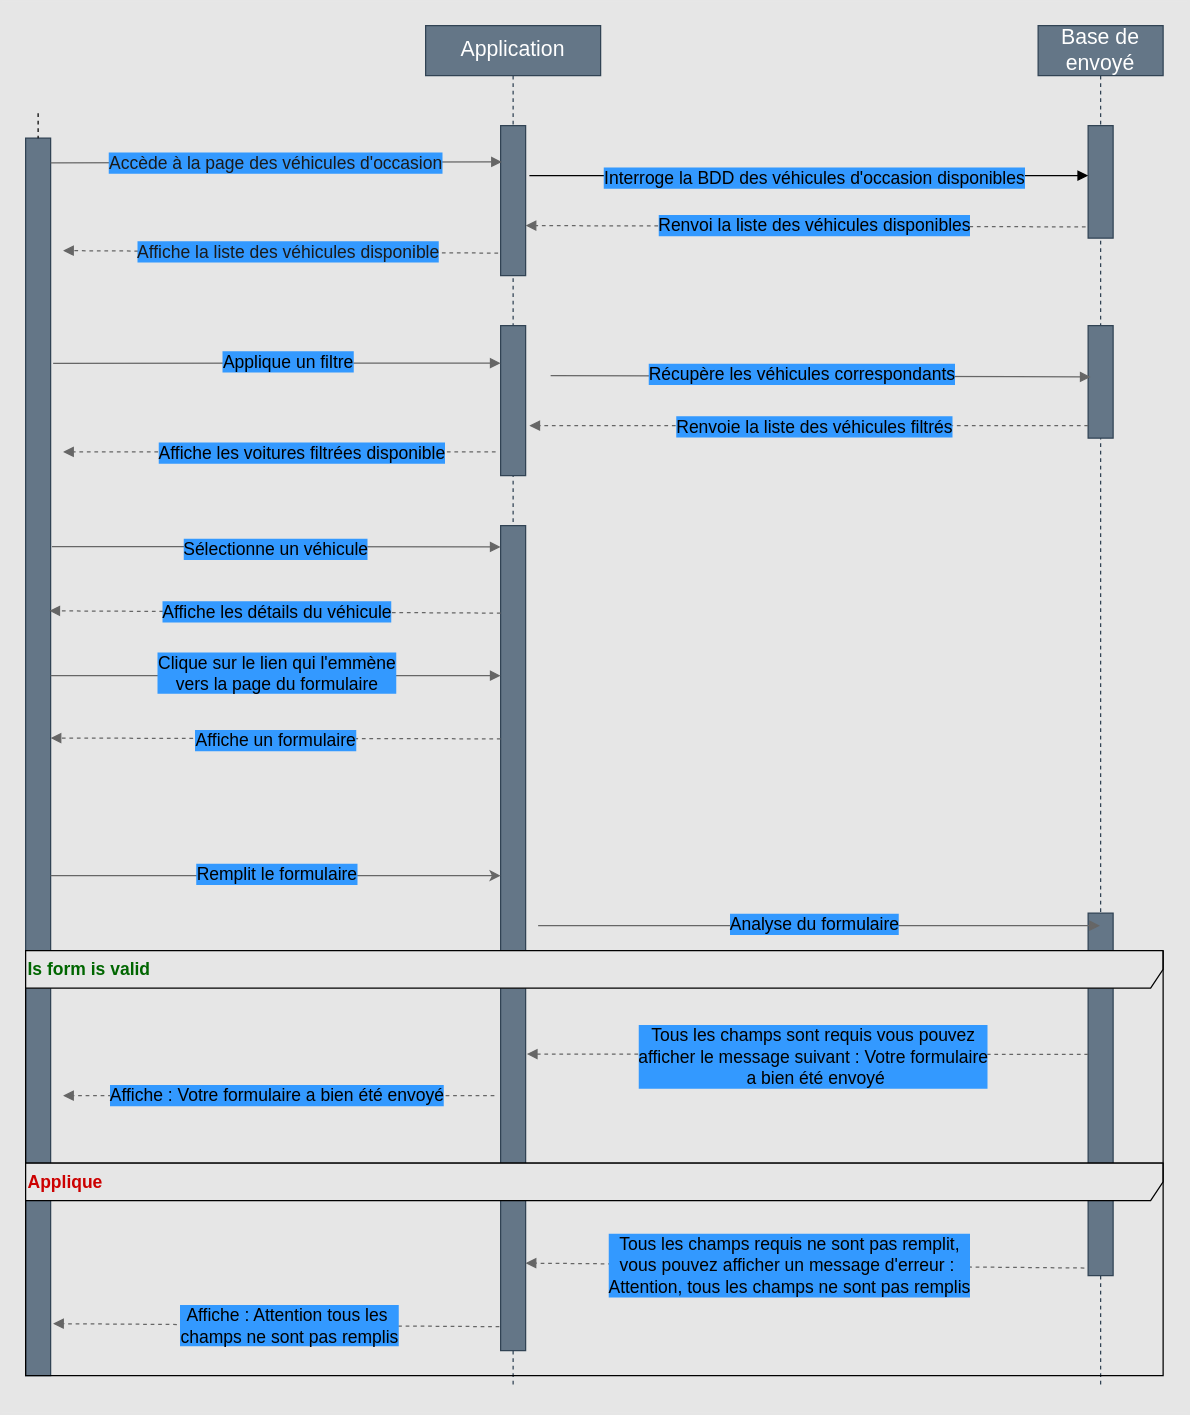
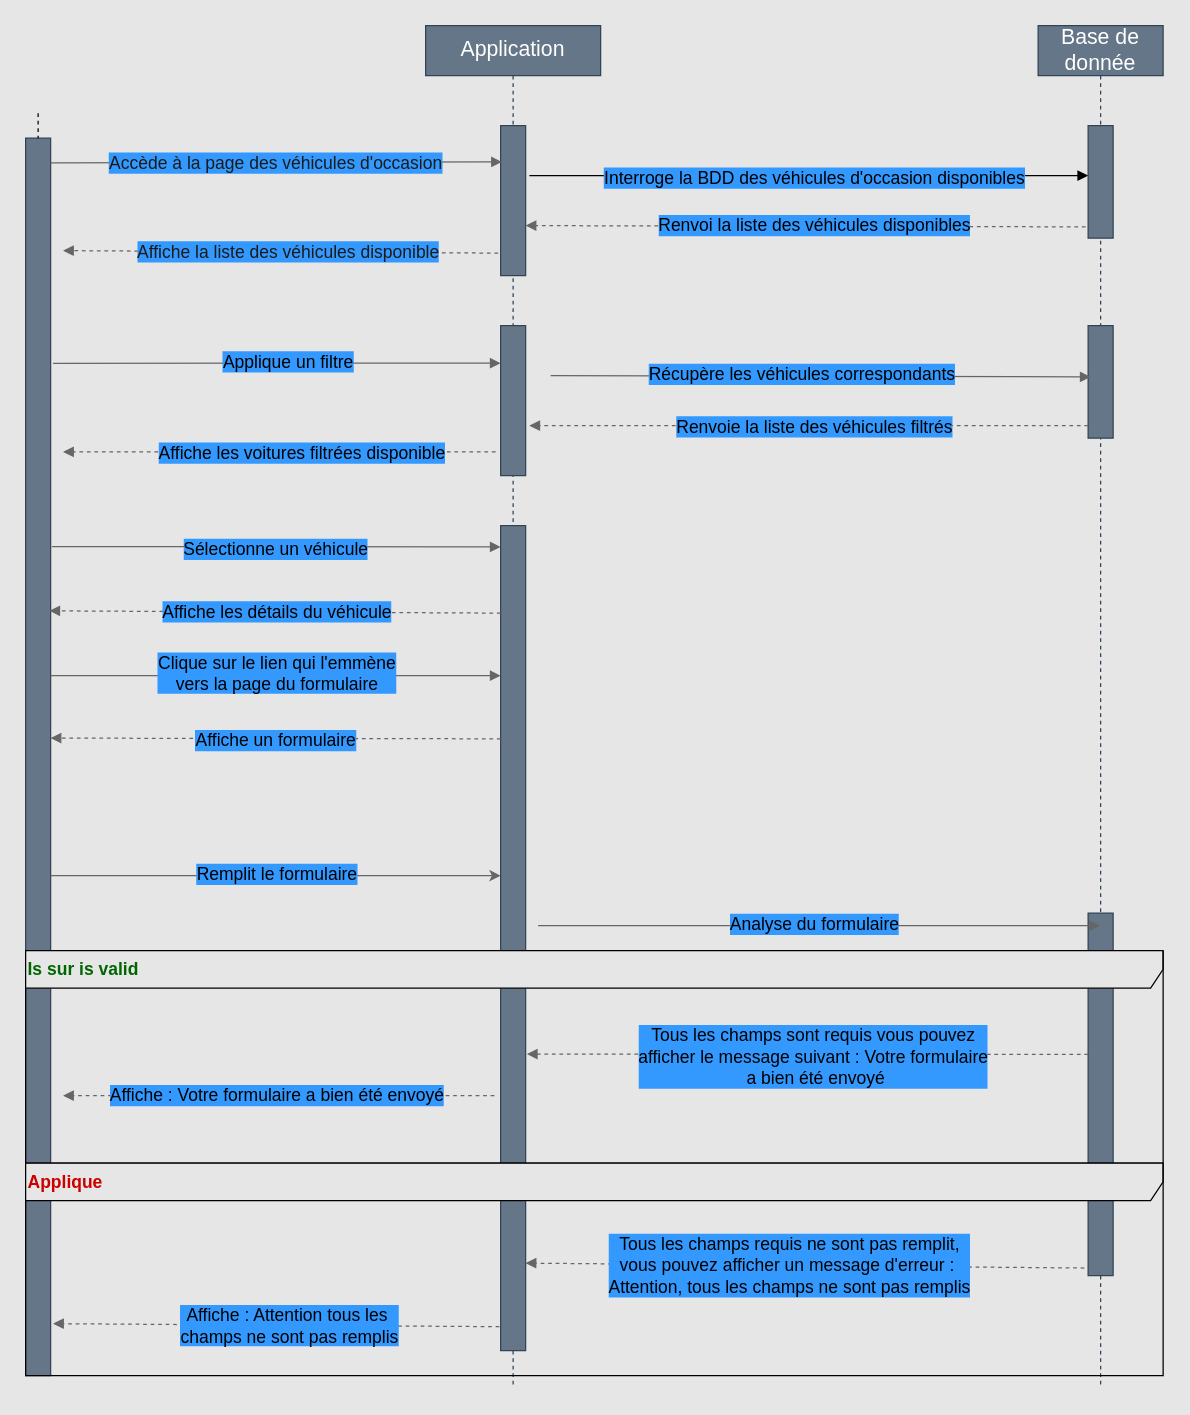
node "Base de envoyé": label "Base de envoyé" -> "Base de donnée"
node "Is form is valid": label "Is form is valid" -> "Is sur is valid"
